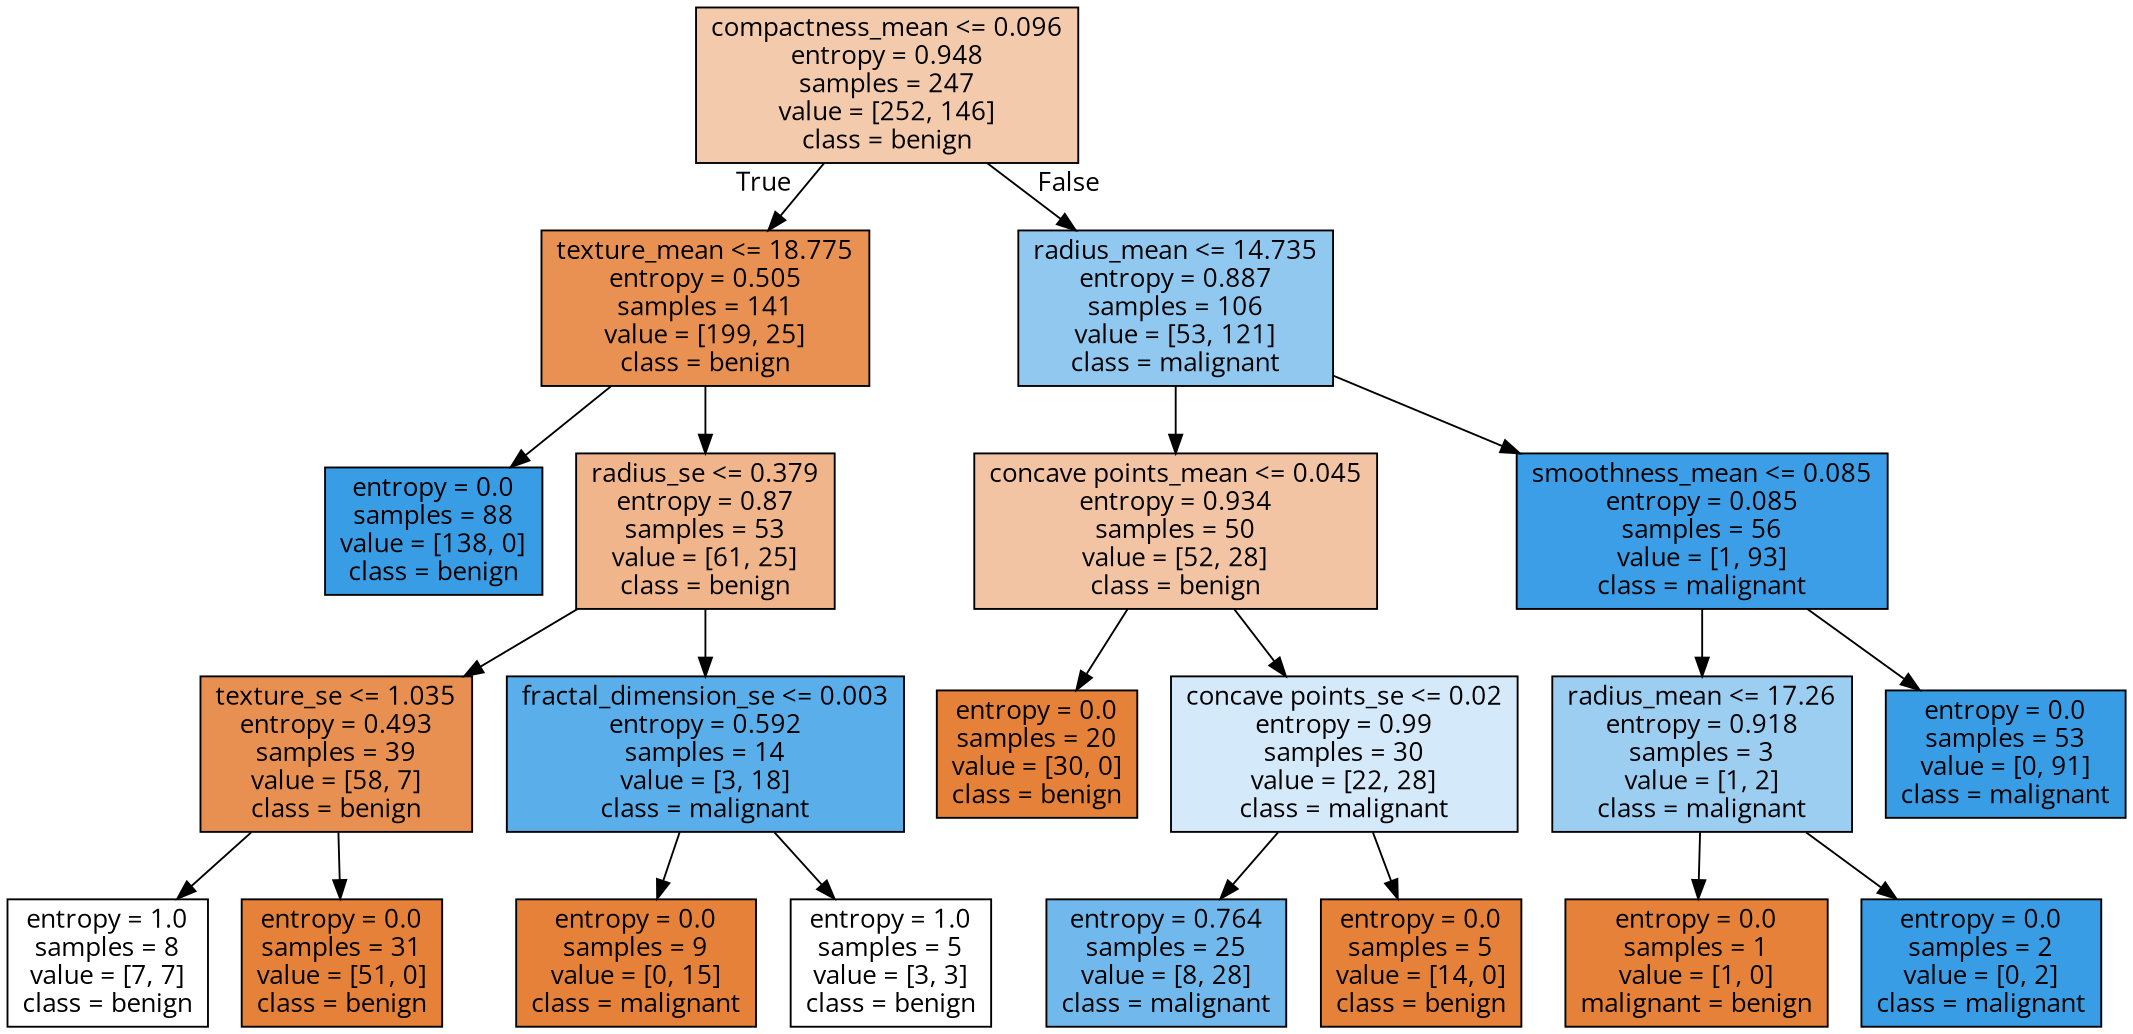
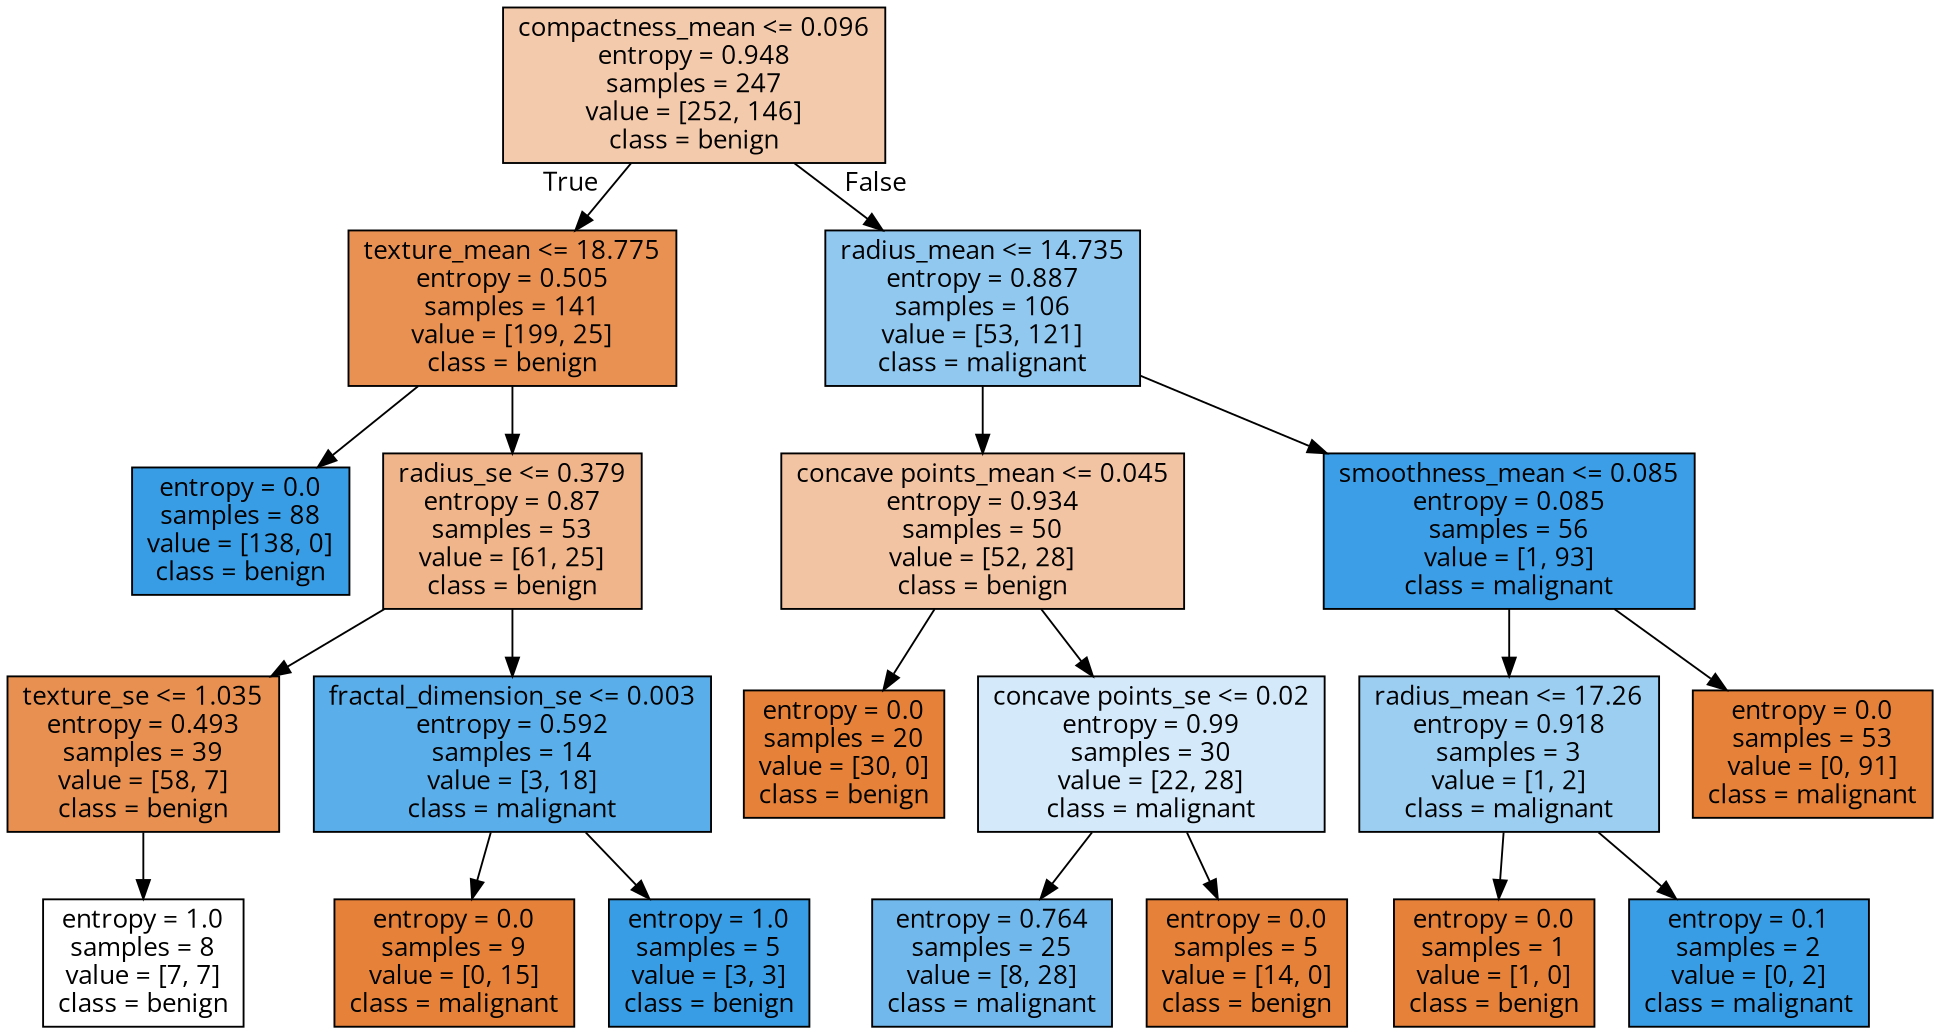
node "entropy = 0.0 samples = 53 value = [0, 91] class = malignant": fillcolor #399de5ff -> #e58139ff
node "entropy = 0.0 samples = 31 value = [51, 0] class = benign": removed
node "entropy = 1.0 samples = 5 value = [3, 3] class = benign": fillcolor #e5813900 -> #399de5ff
node "entropy = 0.0 samples = 1 value = [1, 0] malignant = benign": label "entropy = 0.0 samples = 1 value = [1, 0] malignant = benign" -> "entropy = 0.0 samples = 1 value = [1, 0] class = benign"
node "entropy = 0.0 samples = 2 value = [0, 2] class = malignant": label "entropy = 0.0 samples = 2 value = [0, 2] class = malignant" -> "entropy = 0.1 samples = 2 value = [0, 2] class = malignant"
